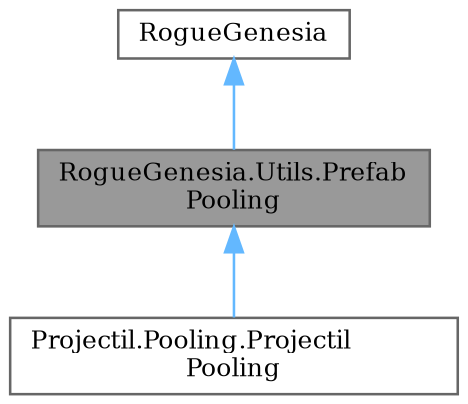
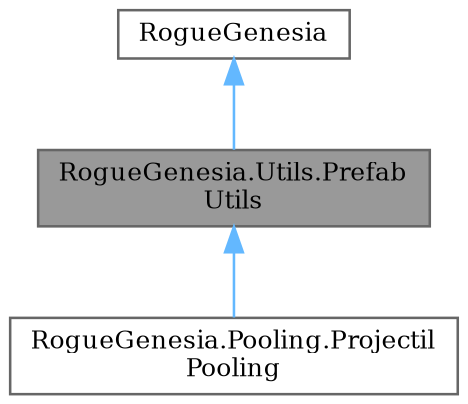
node "RogueGenesia.Utils.Prefab Pooling": label "RogueGenesia.Utils.Prefab Pooling" -> "RogueGenesia.Utils.Prefab Utils"
node "Projectil.Pooling.Projectil Pooling": label "Projectil.Pooling.Projectil Pooling" -> "RogueGenesia.Pooling.Projectil Pooling"
